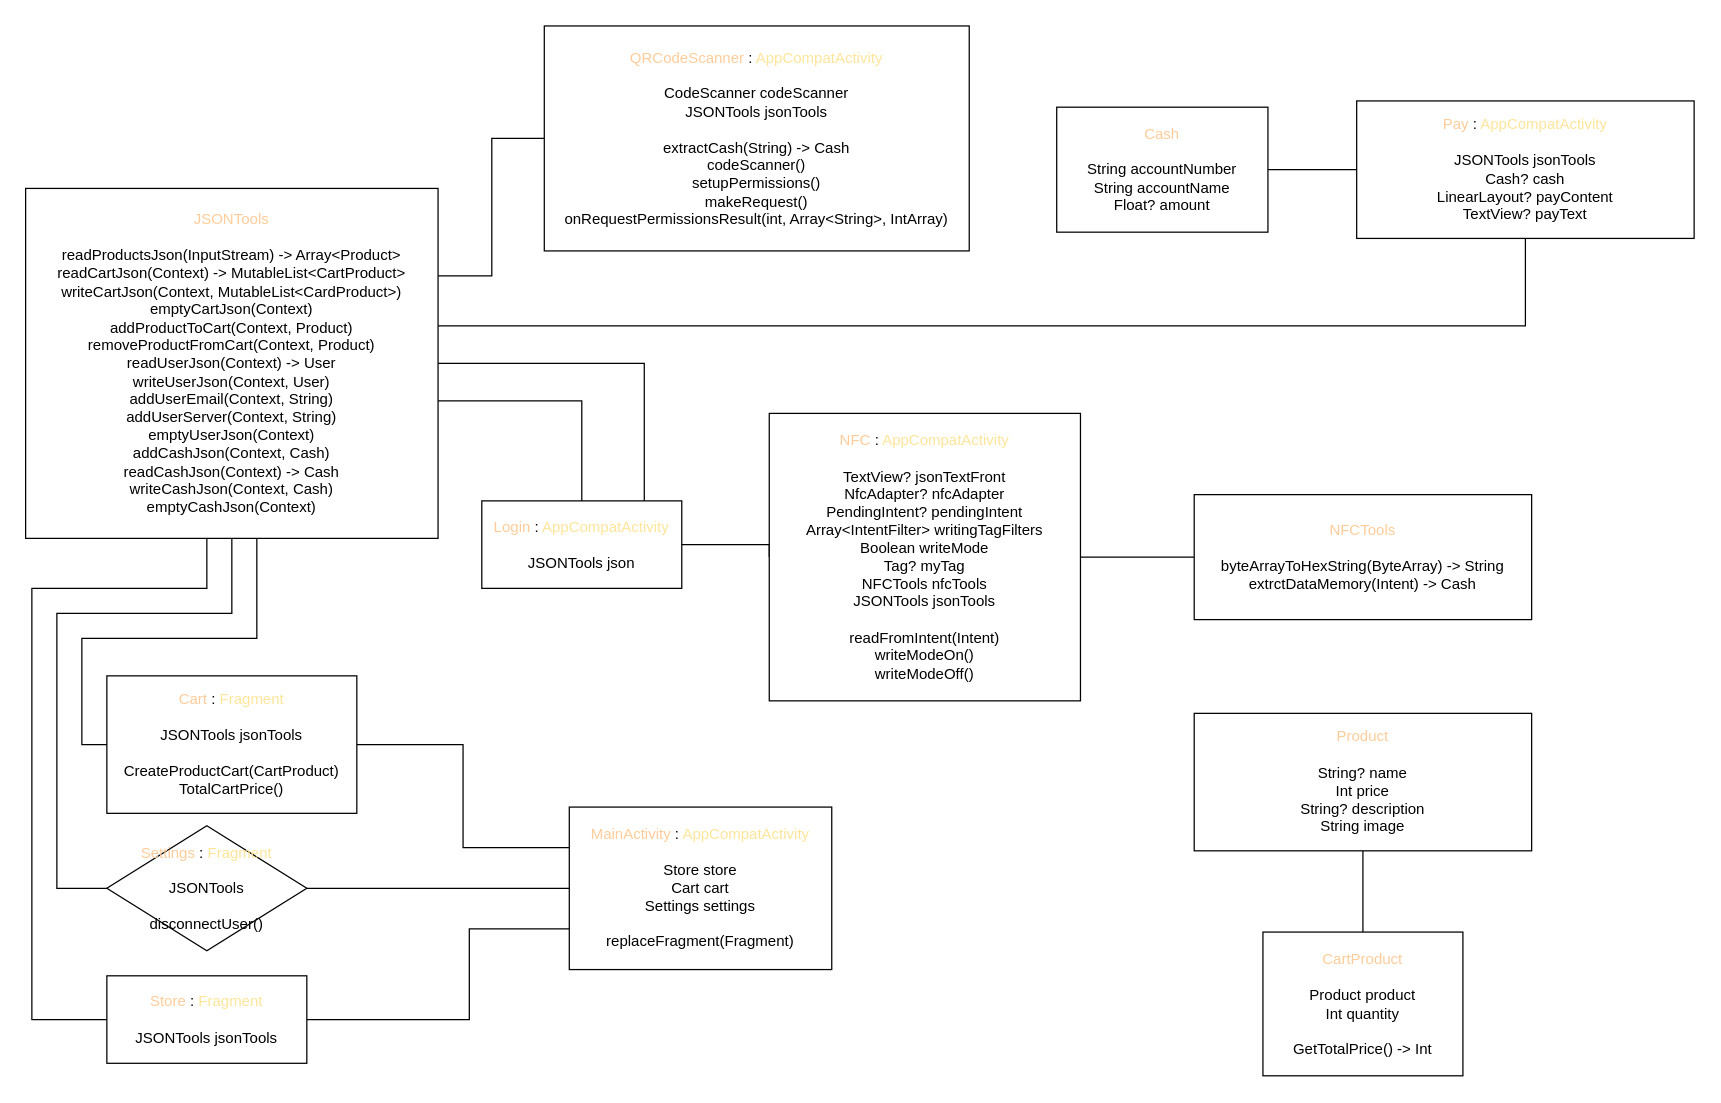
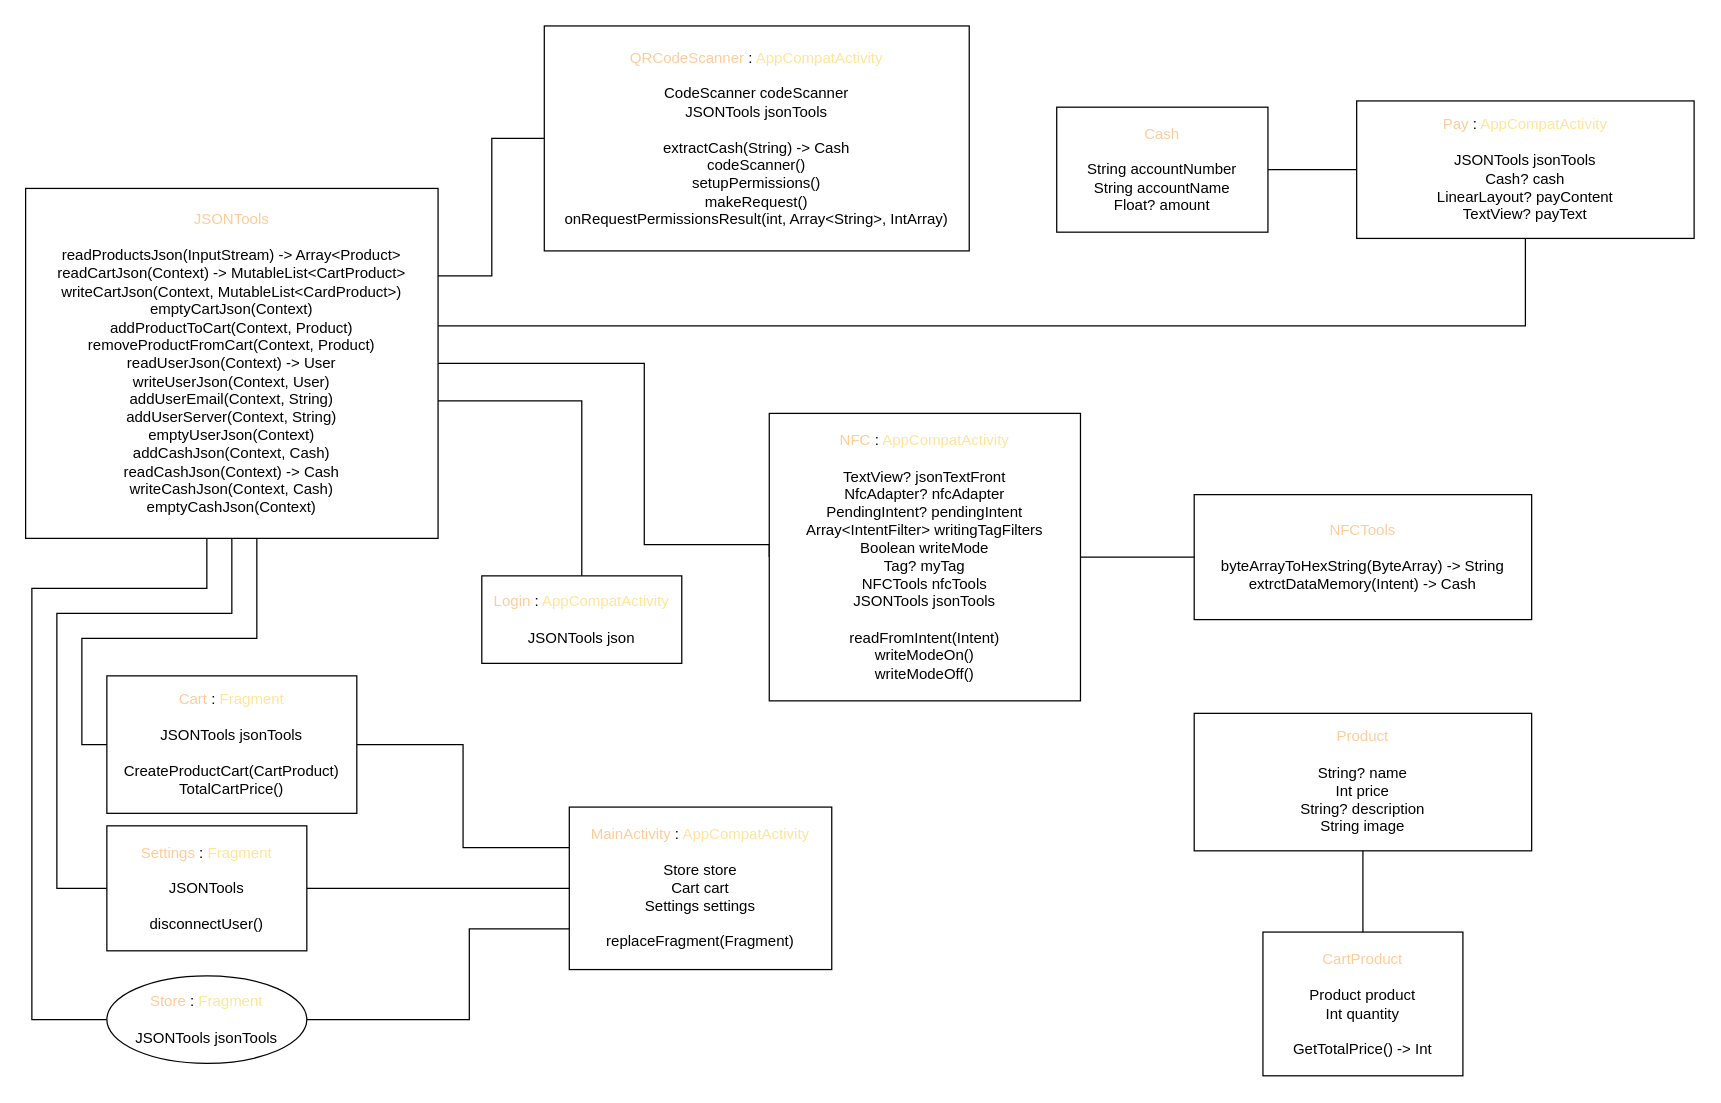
node "Login : AppCompatActivity JSONTools json": moved (582, 544) -> (582, 619)
node "Settings : Fragment JSONTools disconnectUser()": shape diamond -> rectangle
node "Store : Fragment JSONTools jsonTools": shape rectangle -> ellipse
